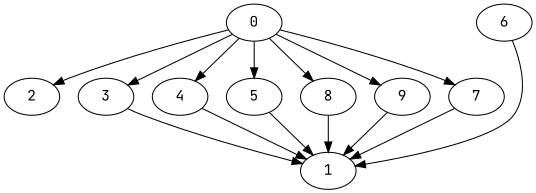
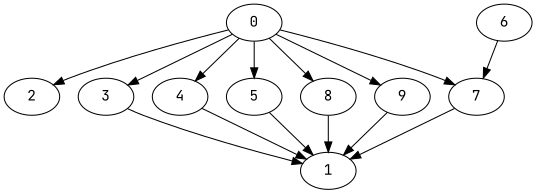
edge "6" -> "1": now "6" -> "7"
